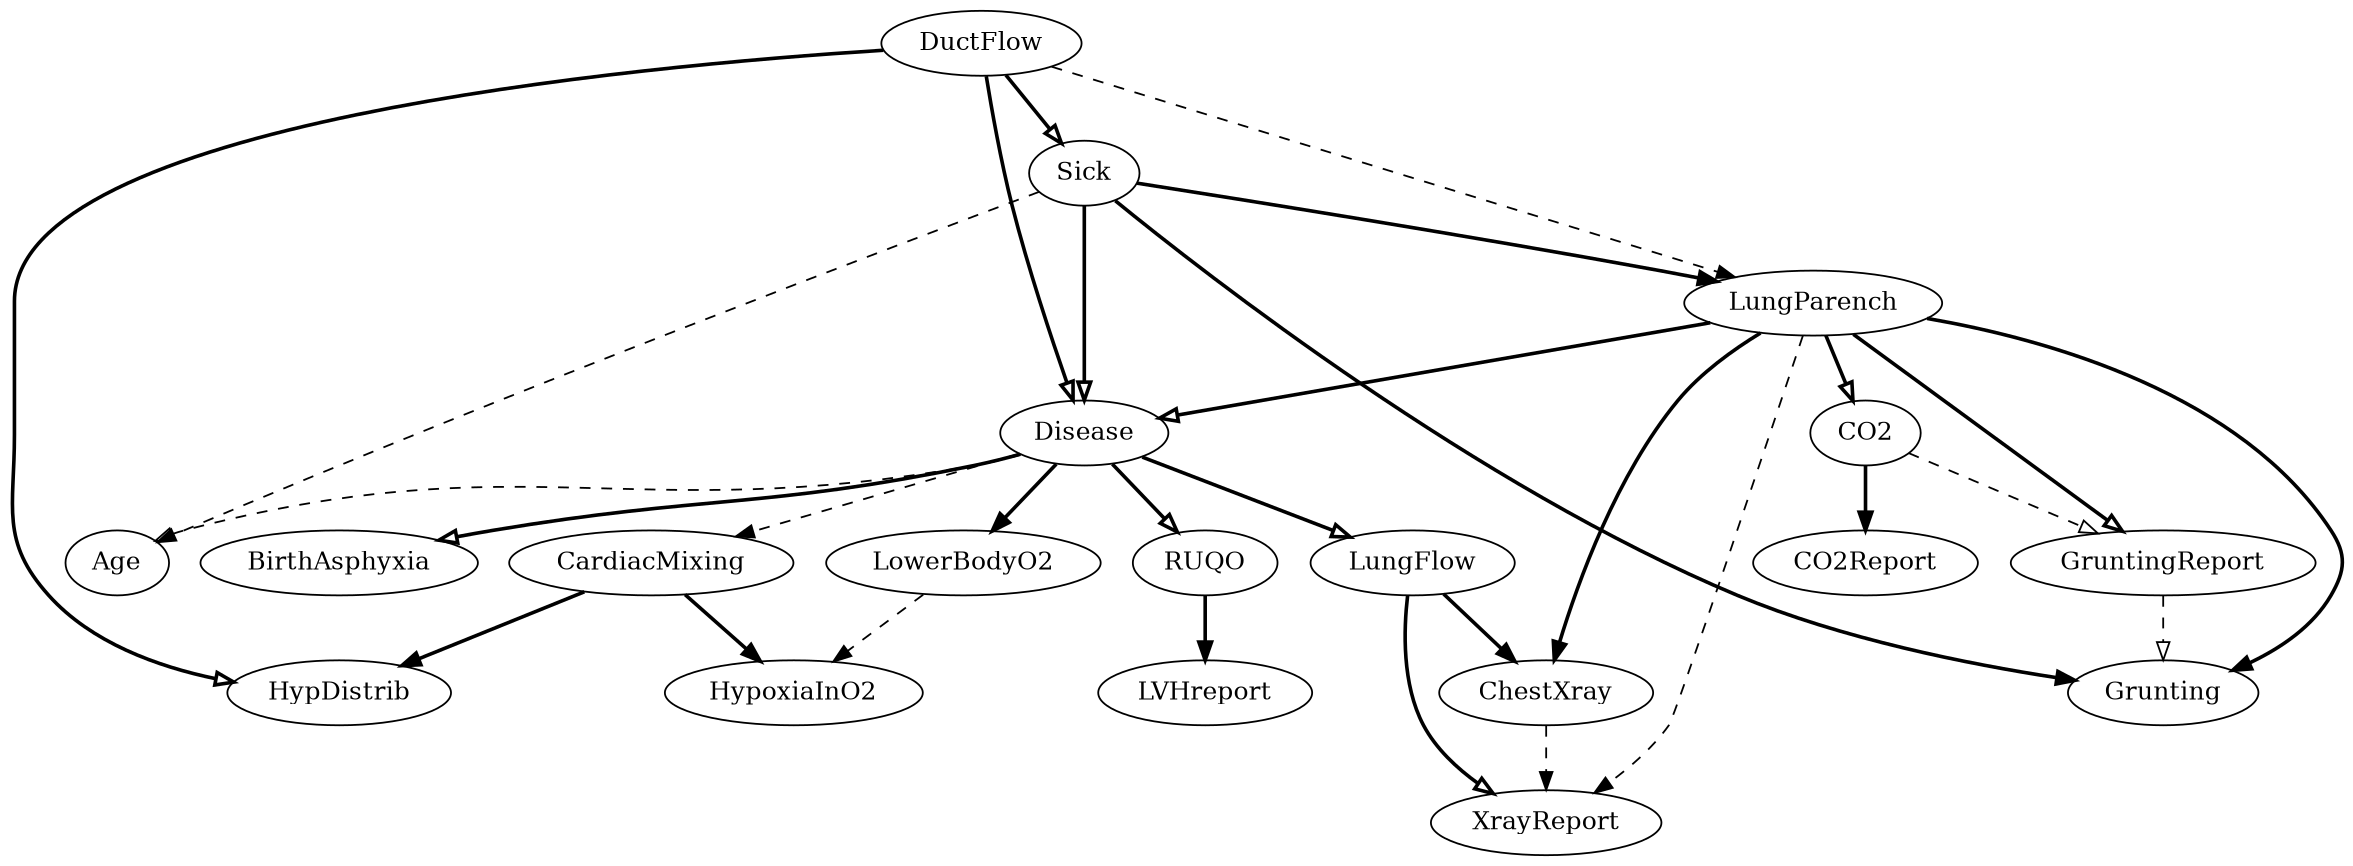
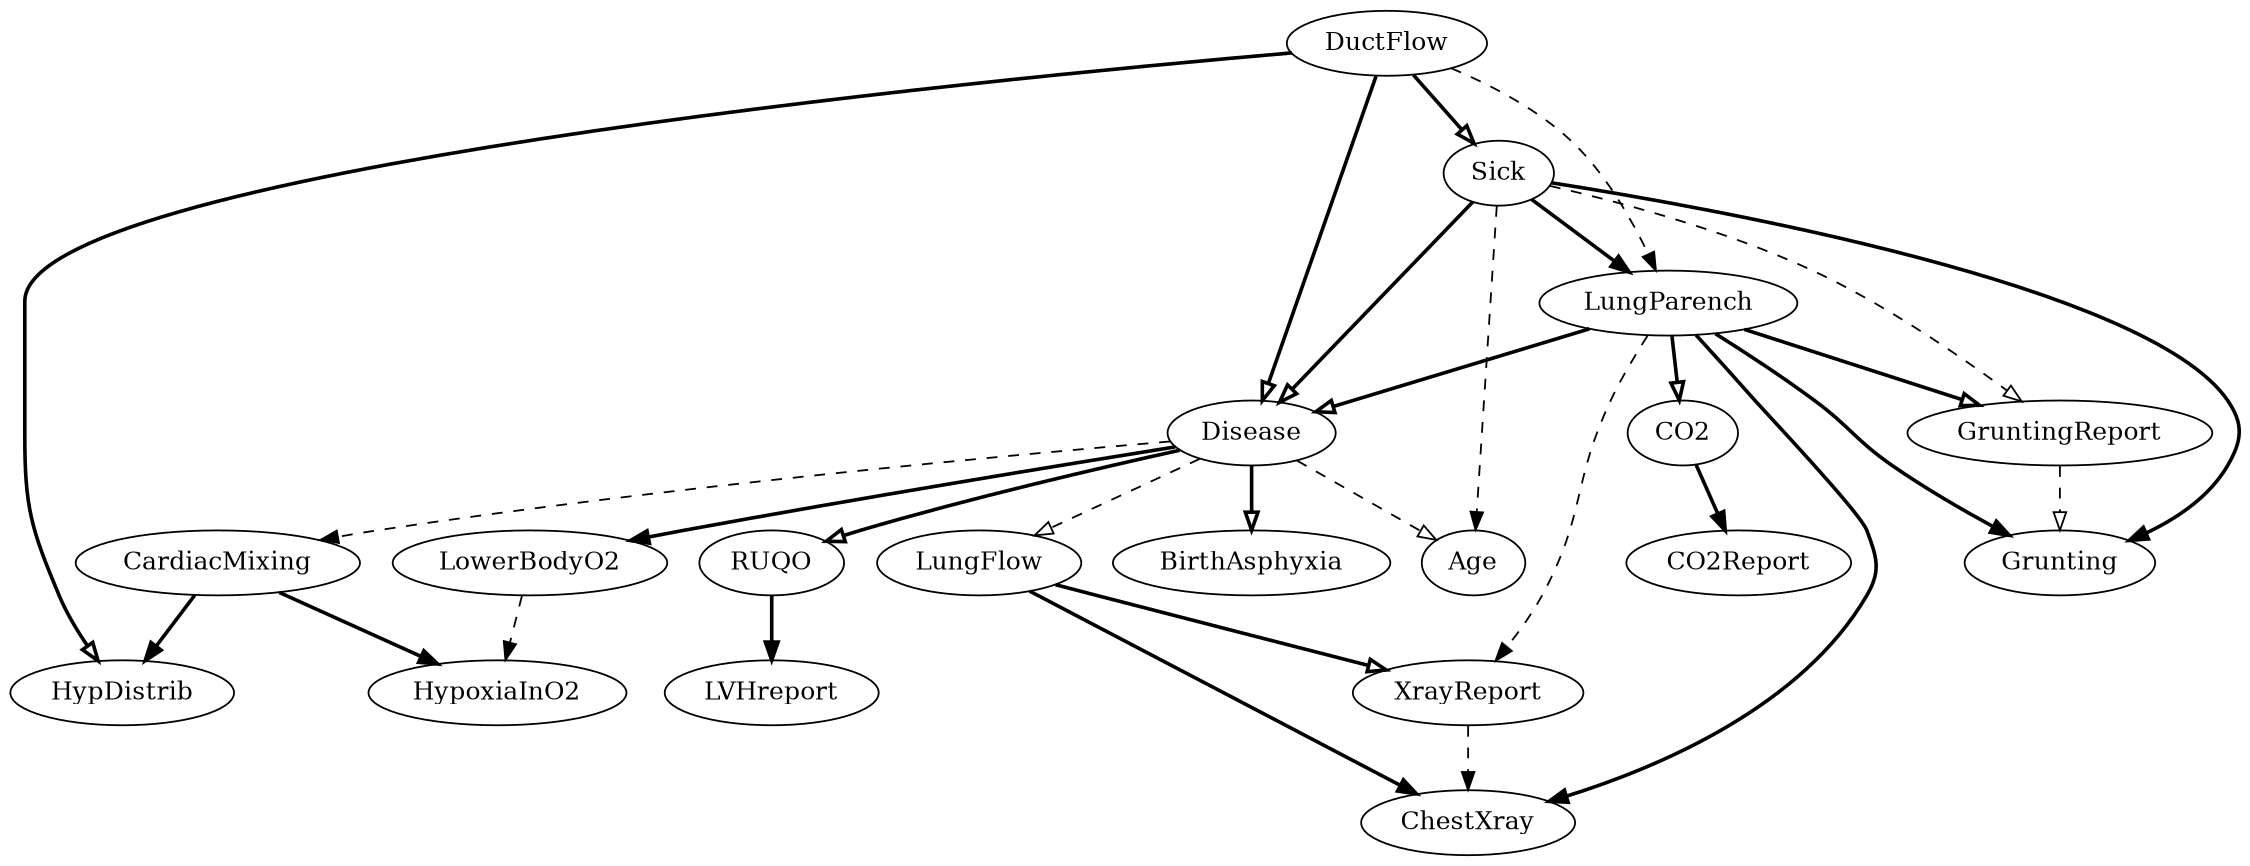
edge "CO2" -> "GruntingReport": now "Sick" -> "GruntingReport"
edge "Disease" -> "LungFlow": style bold -> dashed
edge "ChestXray" -> "XrayReport": reversed
